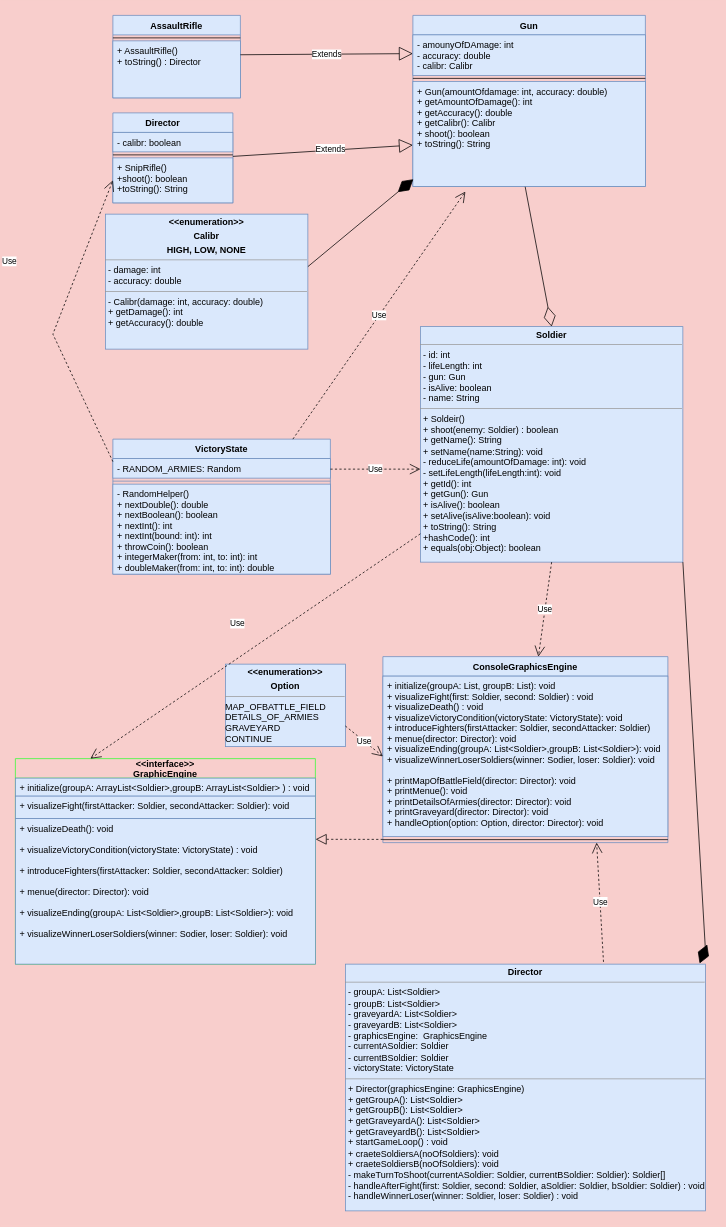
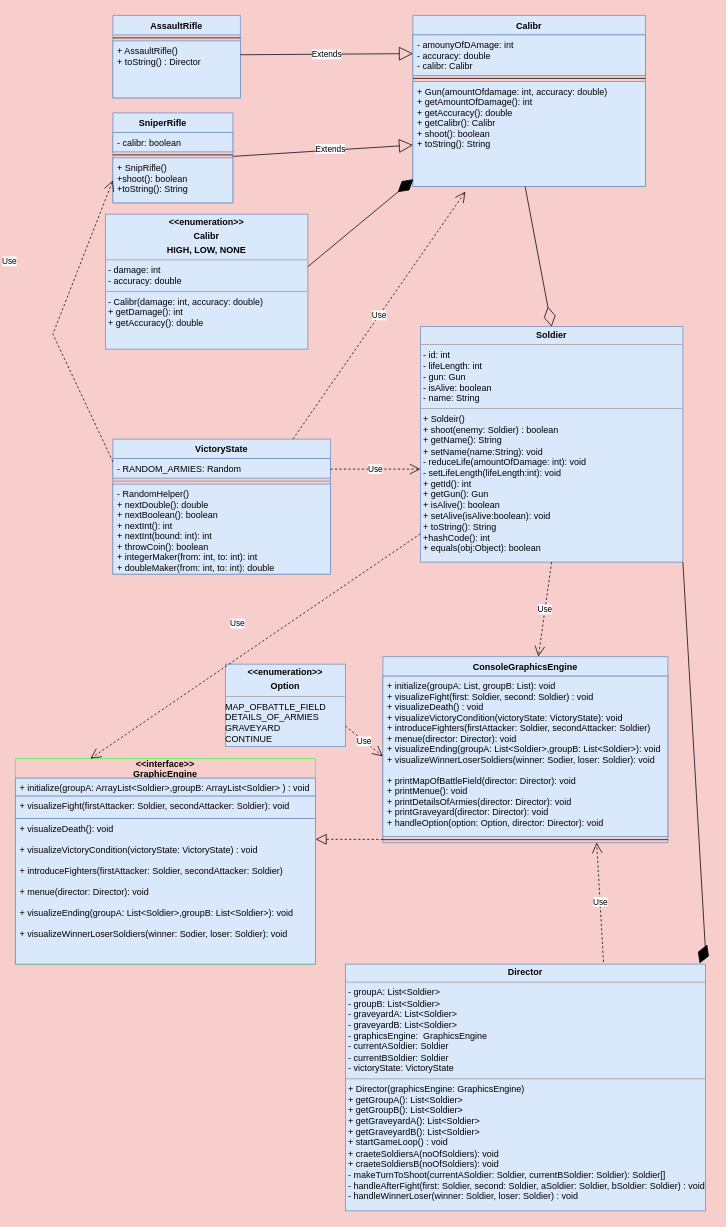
node "Gun": label "Gun" -> "Calibr"
node "Director": label "Director" -> "SniperRifle"
